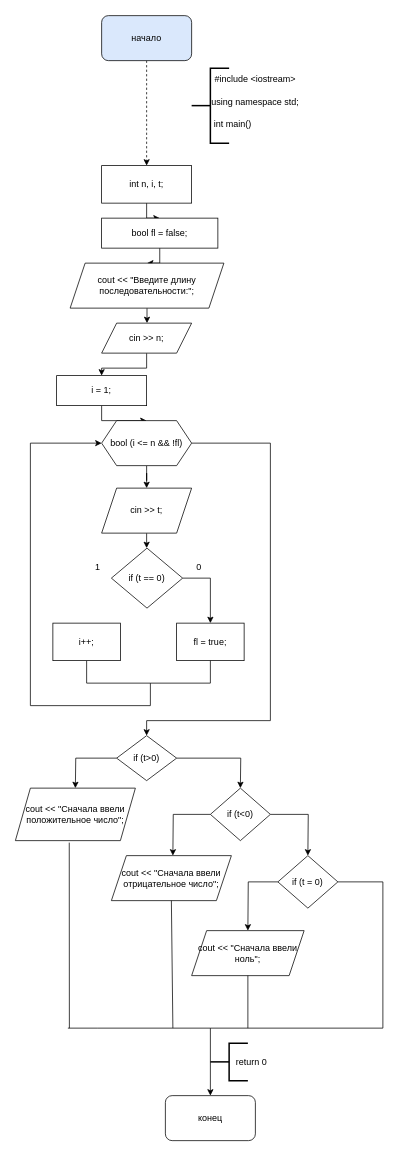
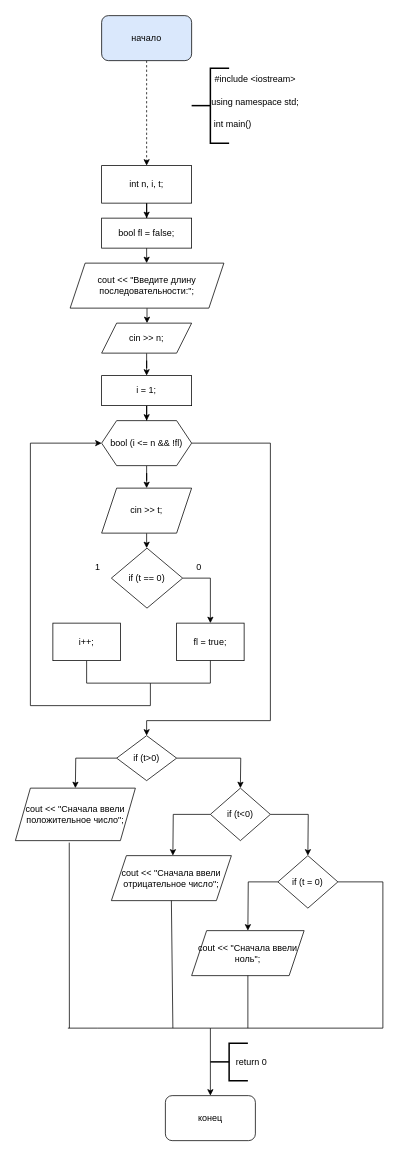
node "bool fl = false;": size 116x30 -> 90x30
node "i = 1;": moved (102, 390) -> (147, 390)
